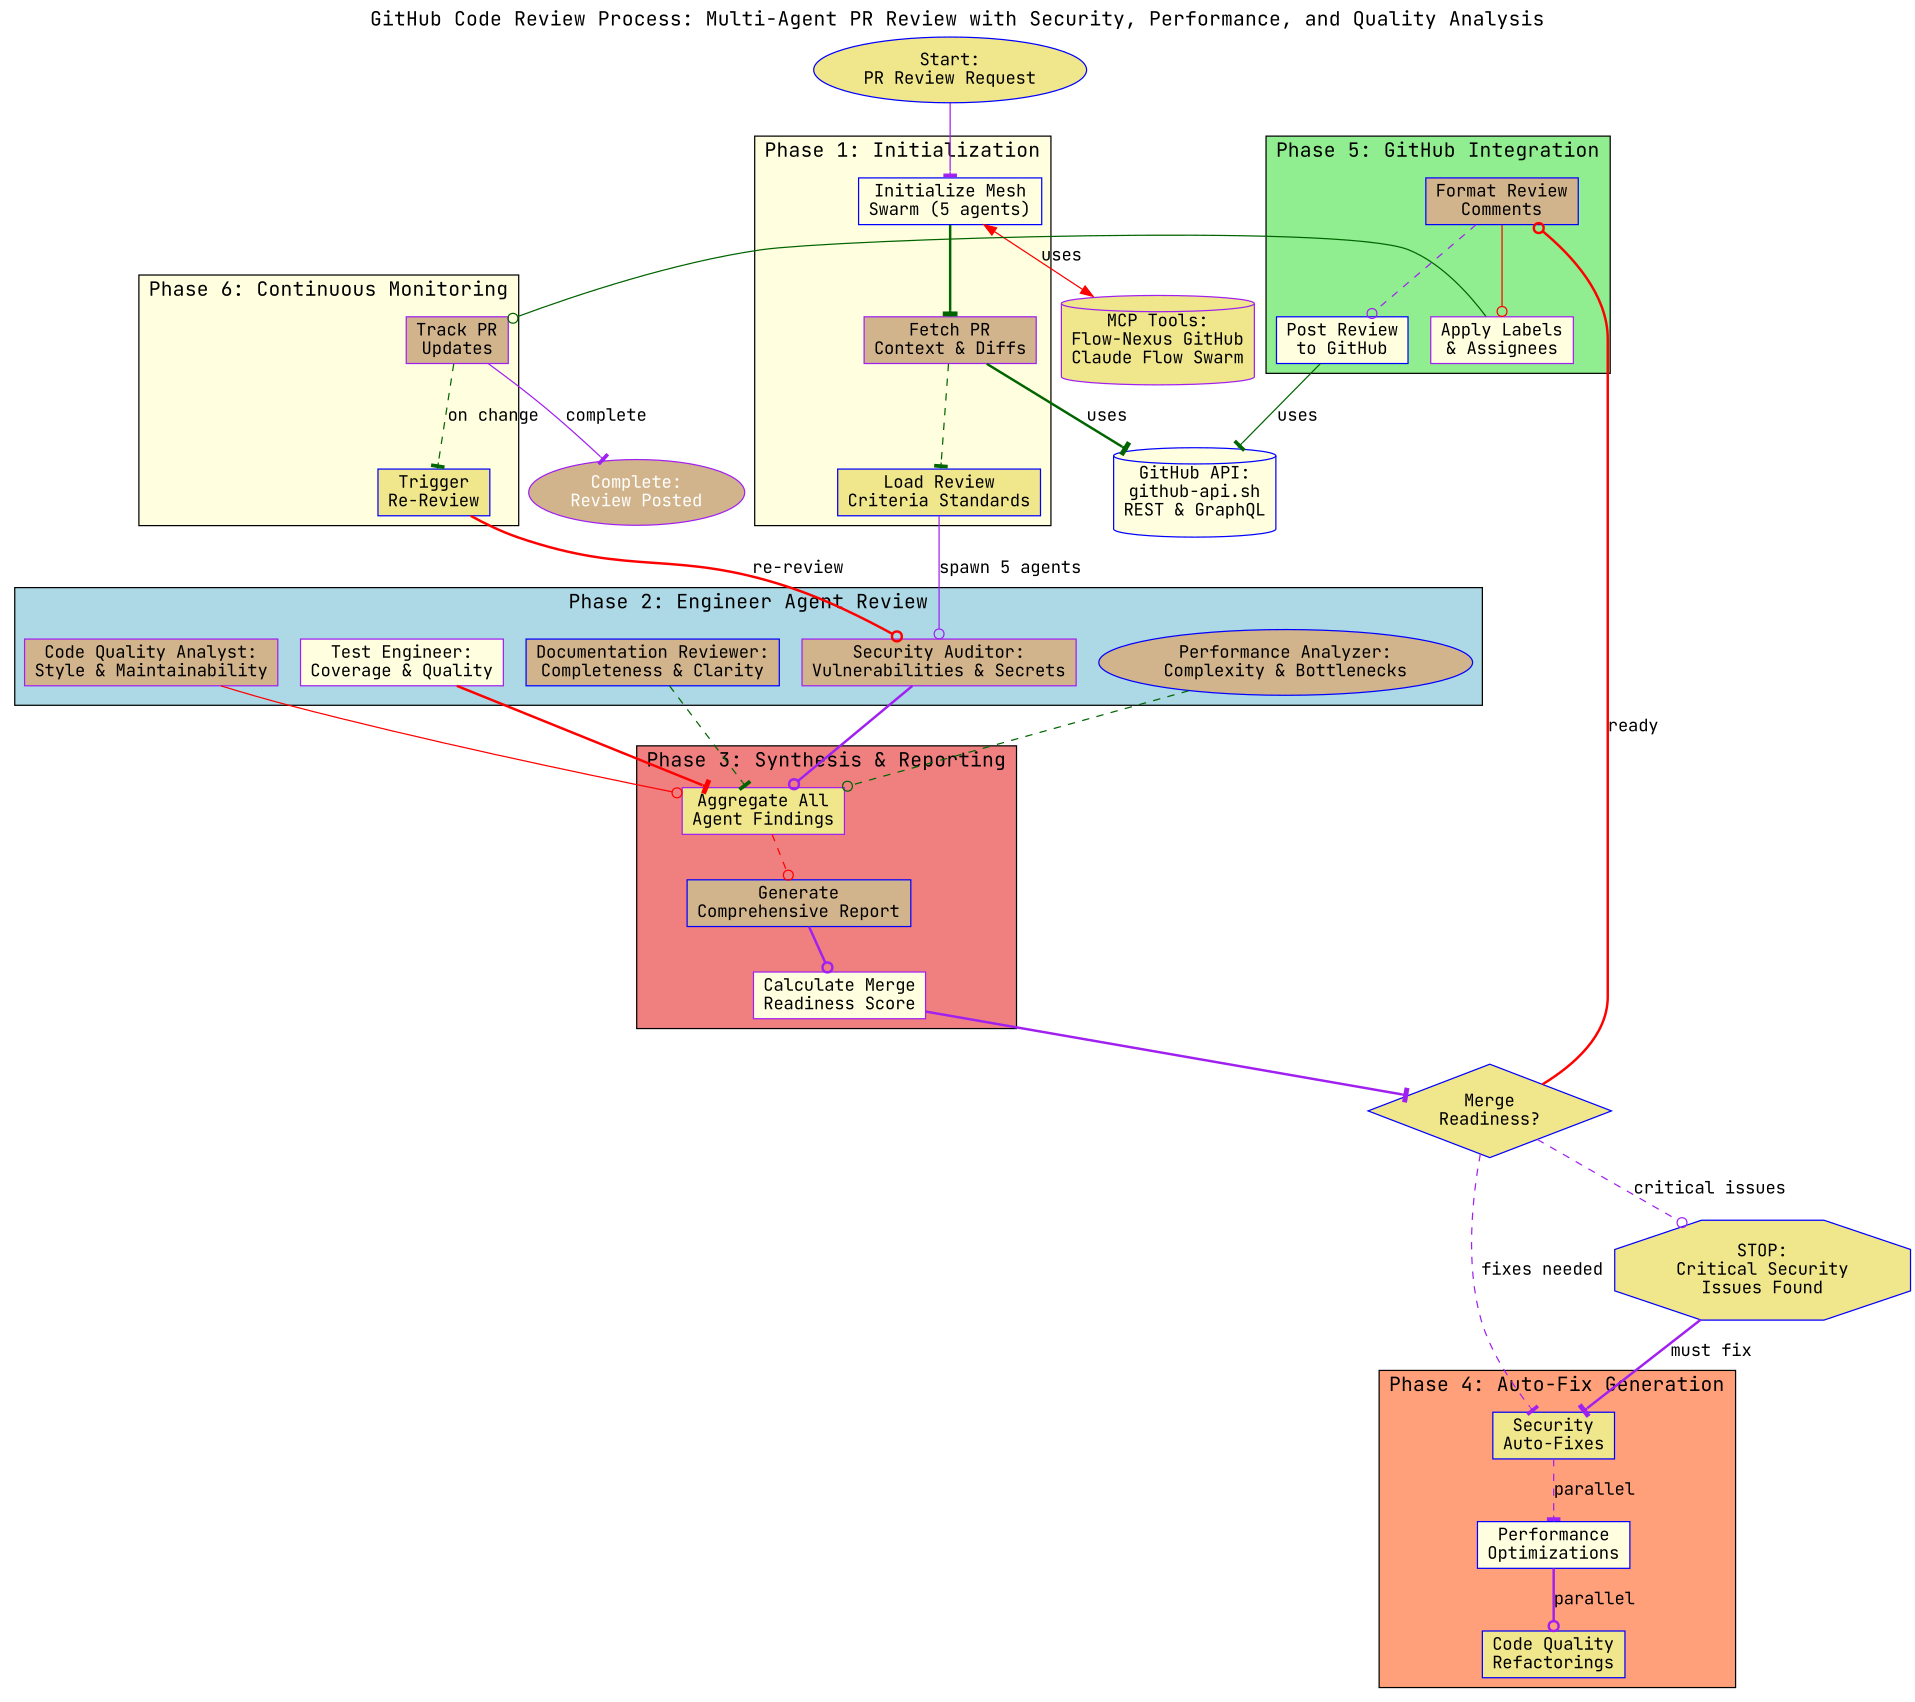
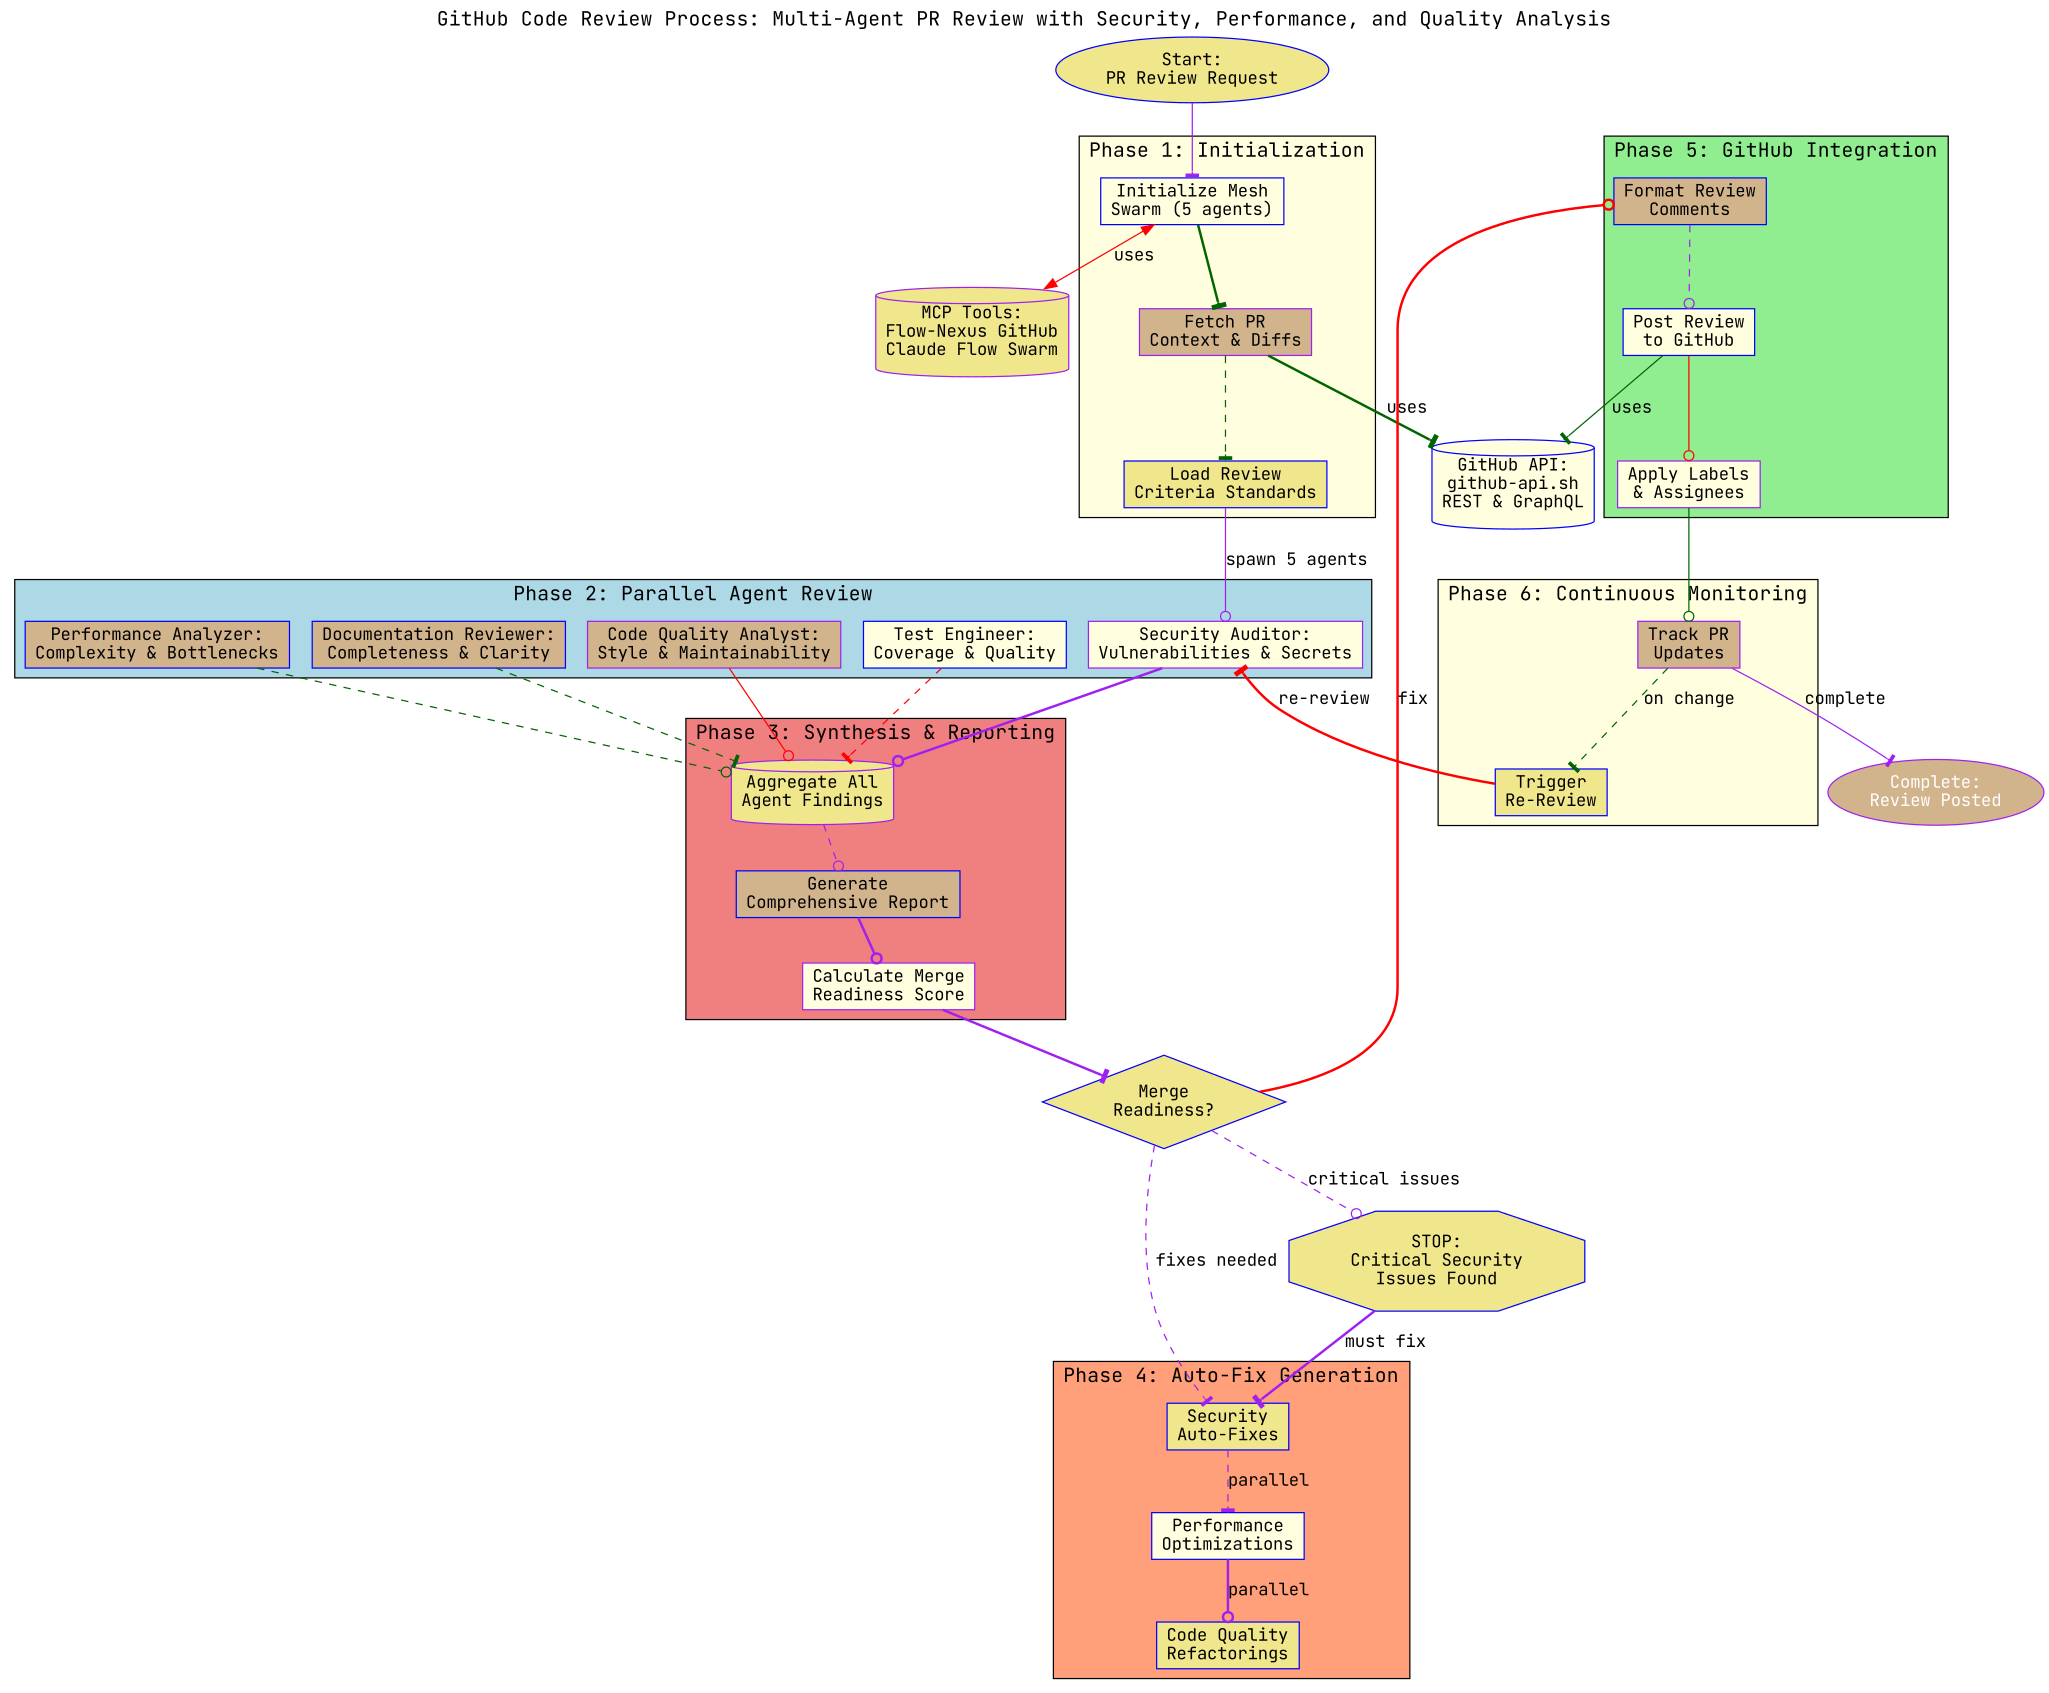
edge "Format Review Comments" -> "Apply Labels & Assignees": now "Post Review to GitHub" -> "Apply Labels & Assignees"
edge "Trigger Re-Review" -> "Security Auditor: Vulnerabilities & Secrets": arrowhead odot -> tee
cluster "Phase 2: Engineer Agent Review": label "Phase 2: Engineer Agent Review" -> "Phase 2: Parallel Agent Review"
node "Test Engineer: Coverage & Quality": color purple -> blue
node "Security Auditor: Vulnerabilities & Secrets": fillcolor tan -> lightyellow
node "Performance Analyzer: Complexity & Bottlenecks": shape ellipse -> box
edge "Merge Readiness?" -> "Format Review Comments": label "ready" -> "fix"
edge "Test Engineer: Coverage & Quality" -> "Aggregate All Agent Findings": style bold -> dashed
node "Aggregate All Agent Findings": shape box -> cylinder
edge "Aggregate All Agent Findings" -> "Generate Comprehensive Report": color red -> purple
